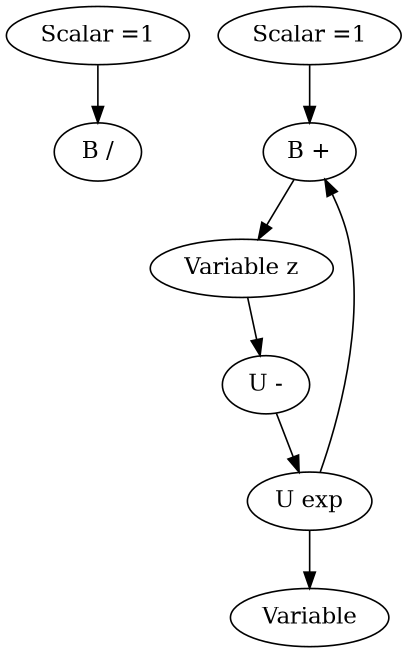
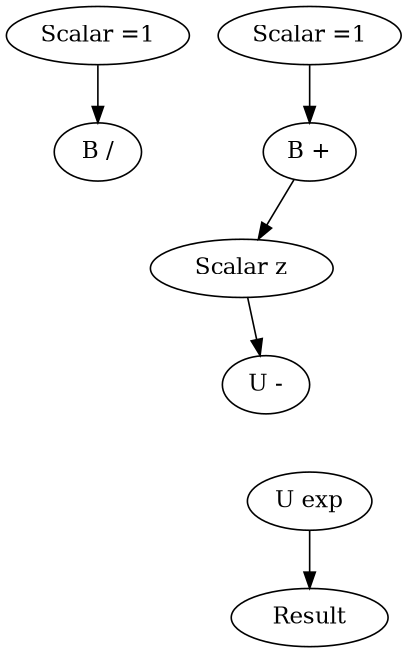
node "Variable z": label "Variable z" -> "Scalar z"
edge "U exp" -> "B +": removed
edge "U -" -> "U exp": removed
node "Variable": label "Variable" -> "Result"
